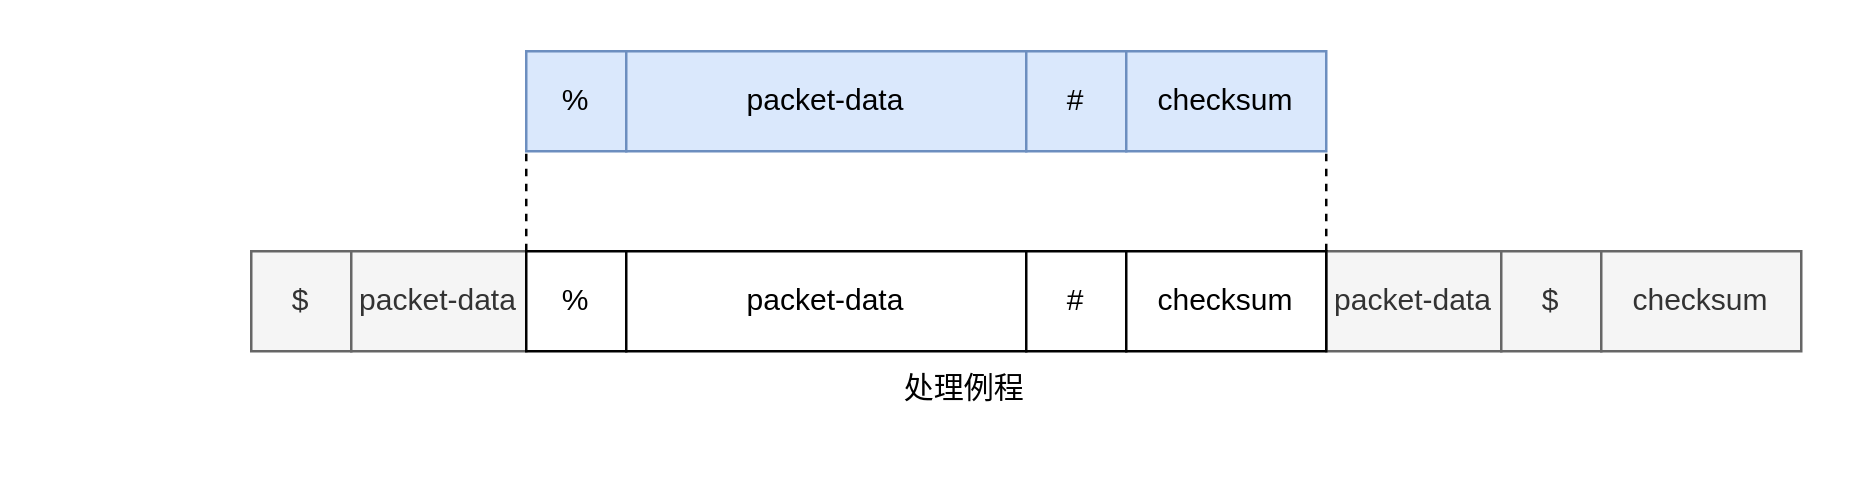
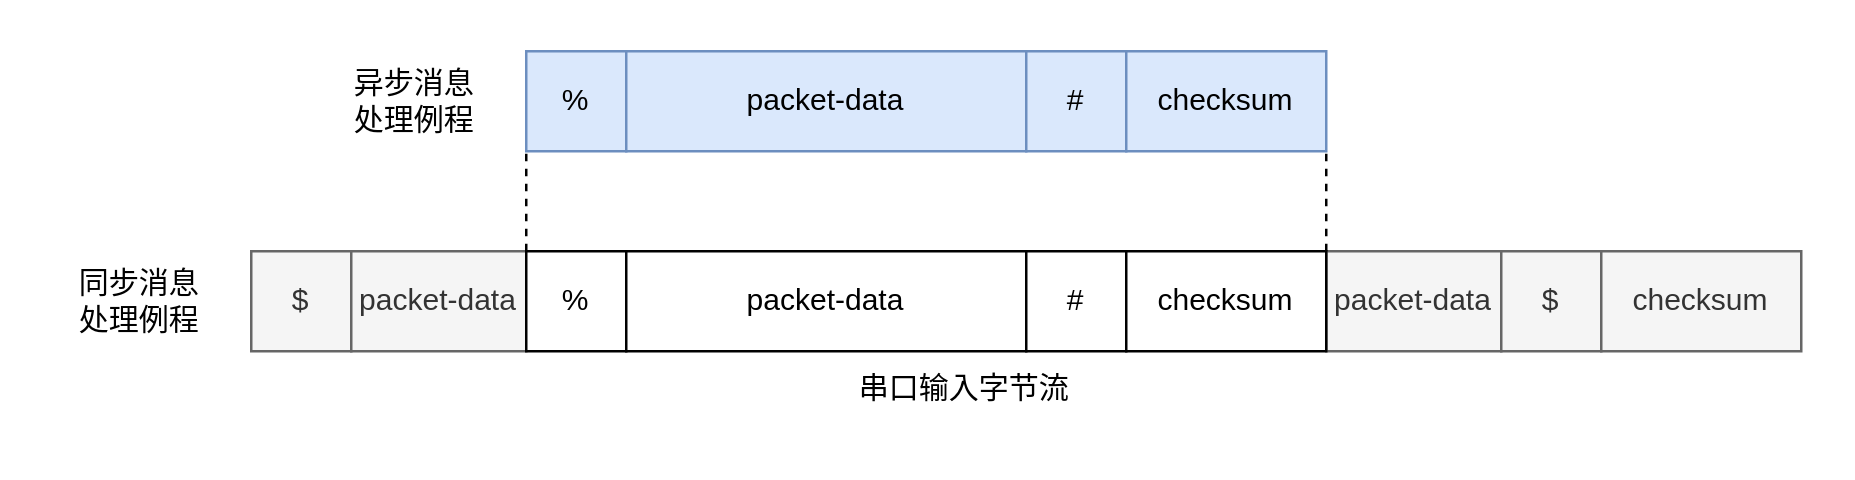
node "异步消息 处理例程": added
node "同步消息 处理例程": added
node "处理例程": label "处理例程" -> "串口输入字节流"
